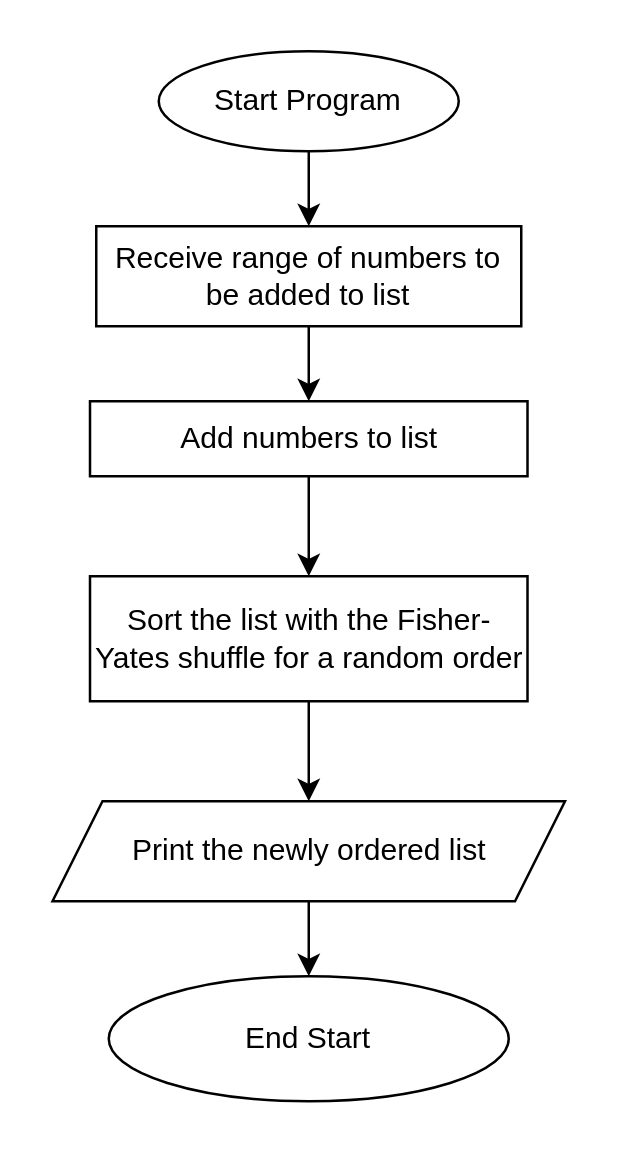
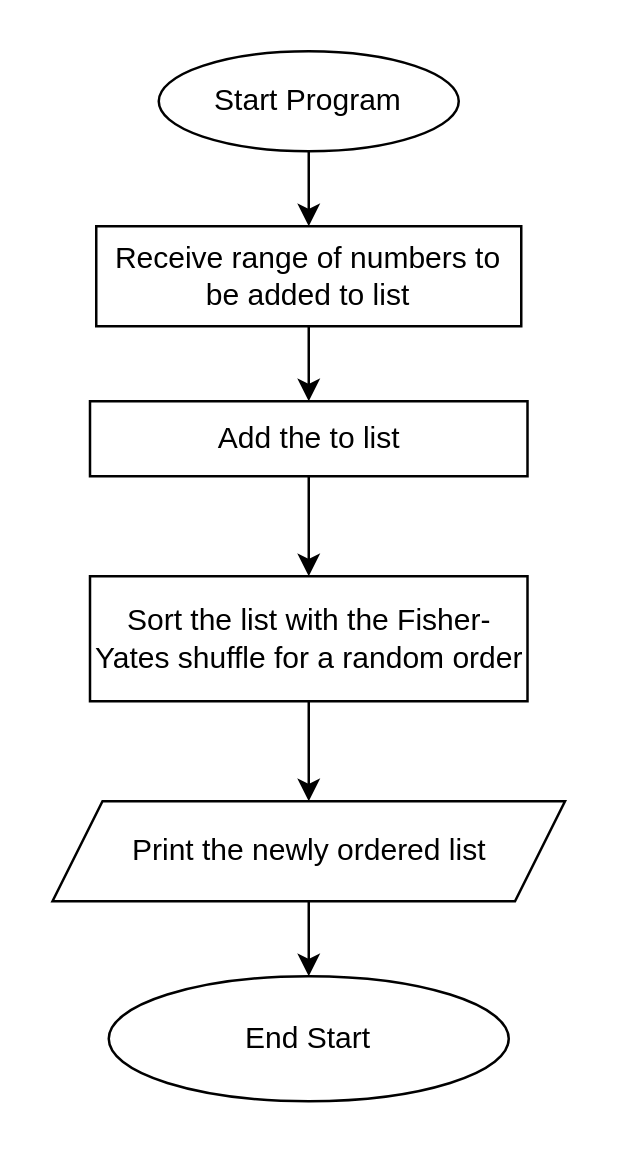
node "Add numbers to list": label "Add numbers to list" -> "Add the to list"
